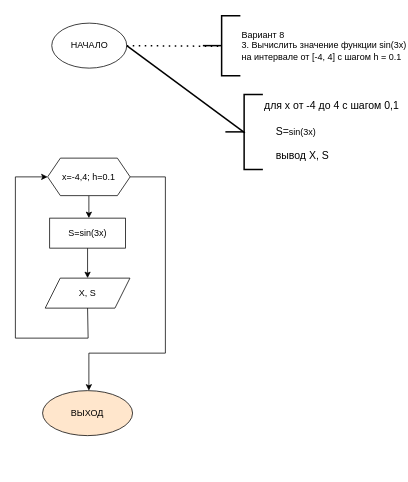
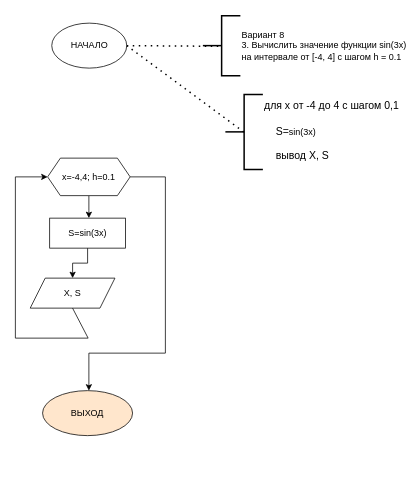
edge "НАЧАЛО" -- "для x от -4 до 4 с шагом 0,1 S=sin(3x) вывод Х, S": style solid -> dashed
node "X, S": moved (88, 293) -> (73, 293)
